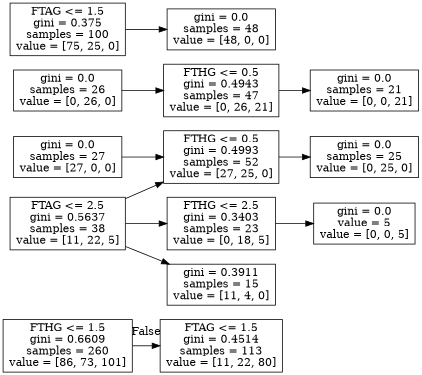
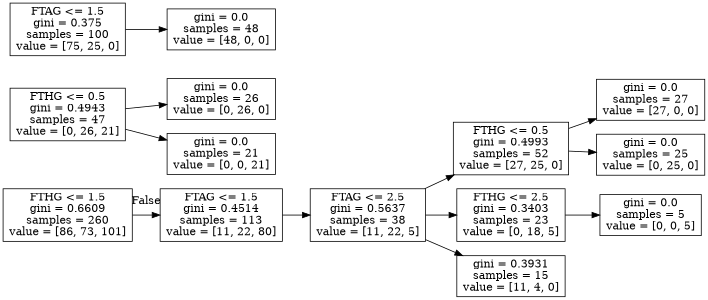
edge "gini = 0.0 samples = 26 value = [0, 26, 0]" -> "FTHG <= 0.5 gini = 0.4943 samples = 47 value = [0, 26, 21]": reversed
edge "gini = 0.0 samples = 27 value = [27, 0, 0]" -> "FTHG <= 0.5 gini = 0.4993 samples = 52 value = [27, 25, 0]": reversed
edge "FTAG <= 1.5 gini = 0.4514 samples = 113 value = [11, 22, 80]" -> "FTAG <= 2.5 gini = 0.5637 samples = 38 value = [11, 22, 5]": added
node "gini = 0.0 value = 5 value = [0, 0, 5]": label "gini = 0.0 value = 5 value = [0, 0, 5]" -> "gini = 0.0 samples = 5 value = [0, 0, 5]"
node "gini = 0.3911 samples = 15 value = [11, 4, 0]": label "gini = 0.3911 samples = 15 value = [11, 4, 0]" -> "gini = 0.3931 samples = 15 value = [11, 4, 0]"
